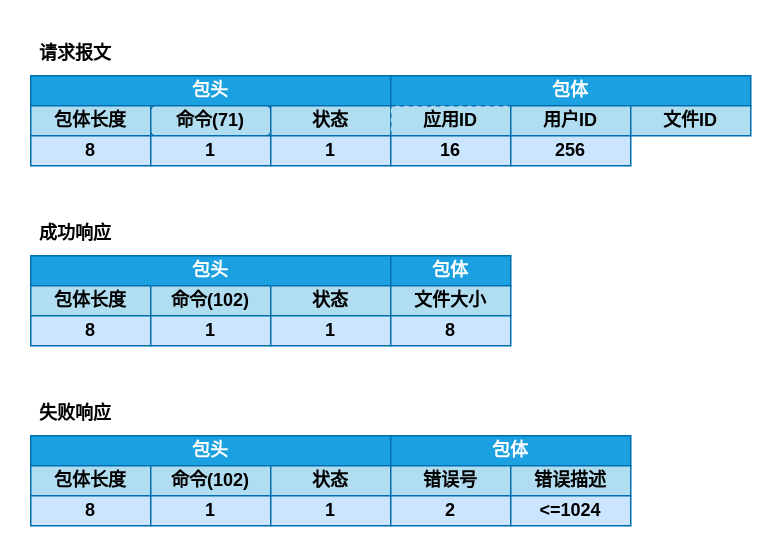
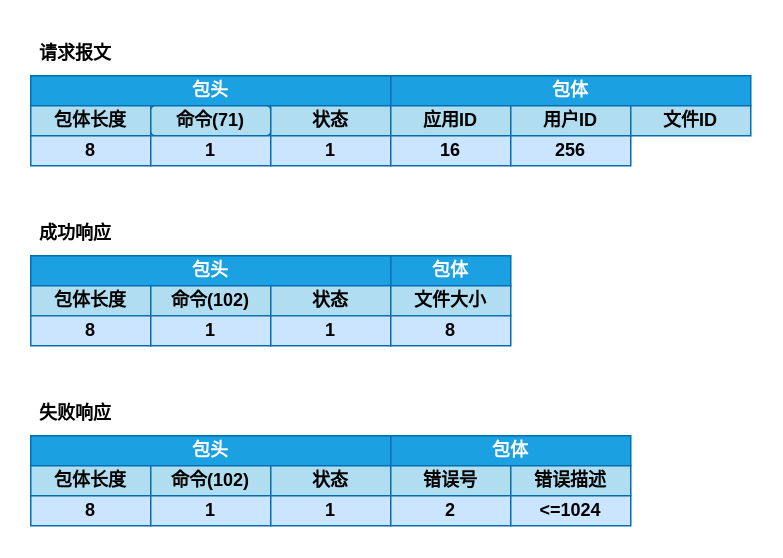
node "应用ID": style dashed -> solid
